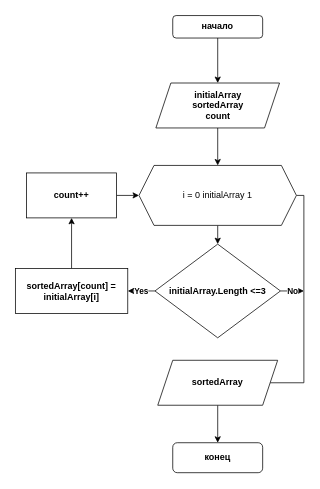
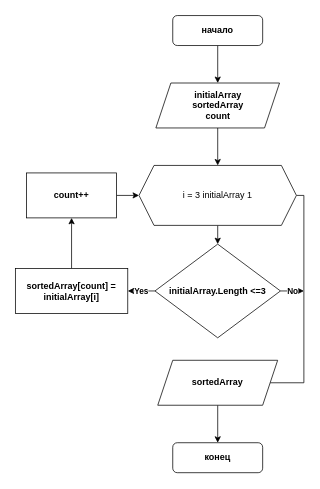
node "начало": size 90x23 -> 90x30
node "i = 0 initialArray 1": label "i = 0 initialArray 1" -> "i = 3 initialArray 1"
